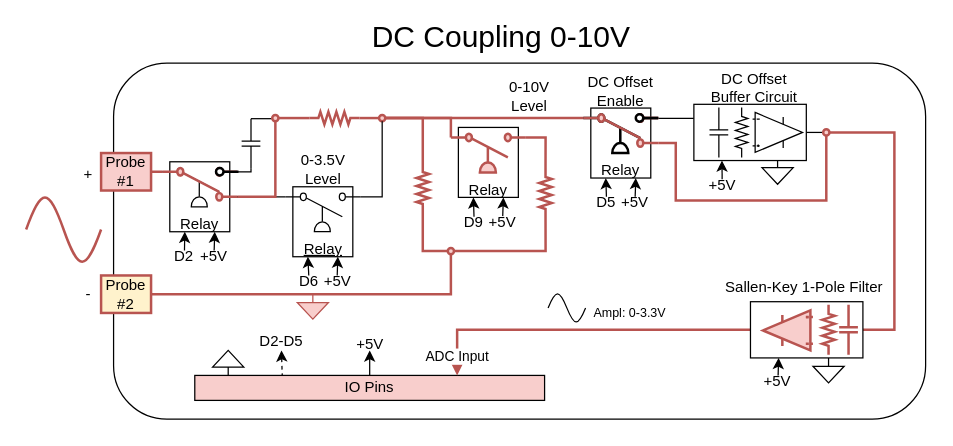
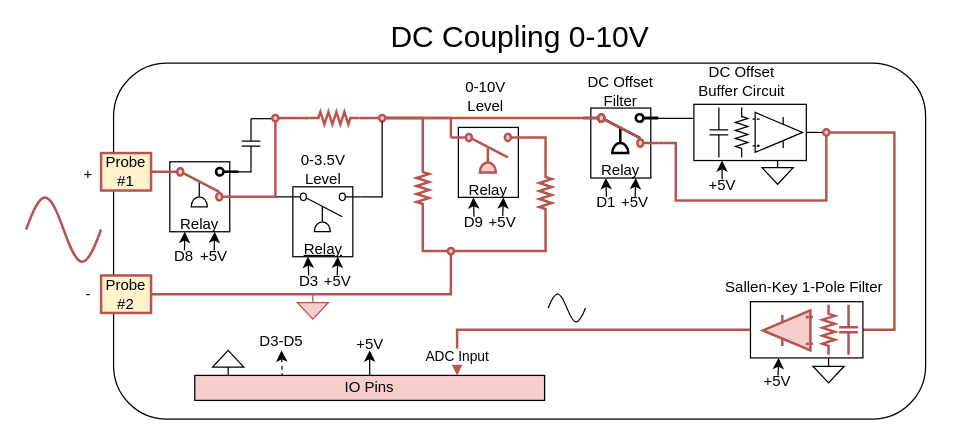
node "DC Coupling 0-10V": moved (501, 38) -> (519, 38)
node "DC Offset Buffer Circuit": moved (754, 88) -> (742, 82)
node "DC Offset Enable": label "DC Offset Enable" -> "DC Offset Filter"
node "0-10V Level": moved (529, 97) -> (485, 97)
node "Probe #1": fillcolor #f8cecc -> #fff2cc
node "D5": label "D5" -> "D1"
node "D2": label "D2" -> "D8"
node "D6": label "D6" -> "D3"
node "Ampl: 0-3.3V": removed
node "D2-D5": label "D2-D5" -> "D3-D5"
